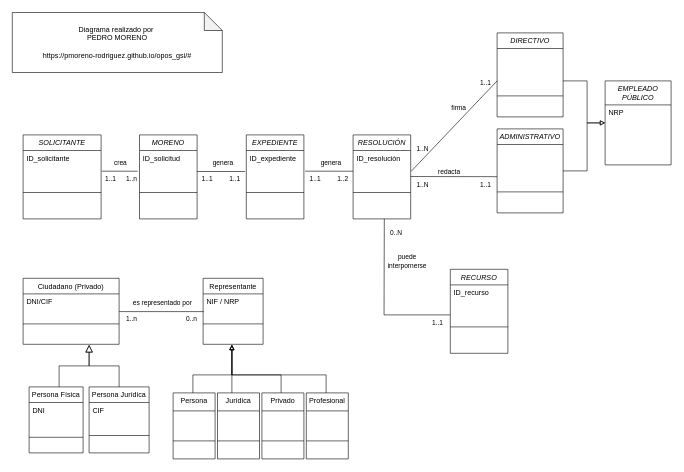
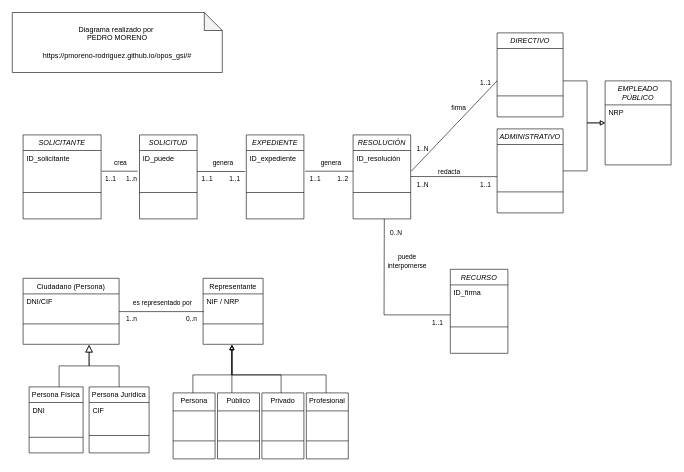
node "MORENO": label "MORENO" -> "SOLICITUD"
node "ID_solicitud": label "ID_solicitud" -> "ID_puede"
node "Ciudadano (Privado)": label "Ciudadano (Privado)" -> "Ciudadano (Persona)"
node "ID_recurso": label "ID_recurso" -> "ID_firma"
node "Jurídica": label "Jurídica" -> "Público"
